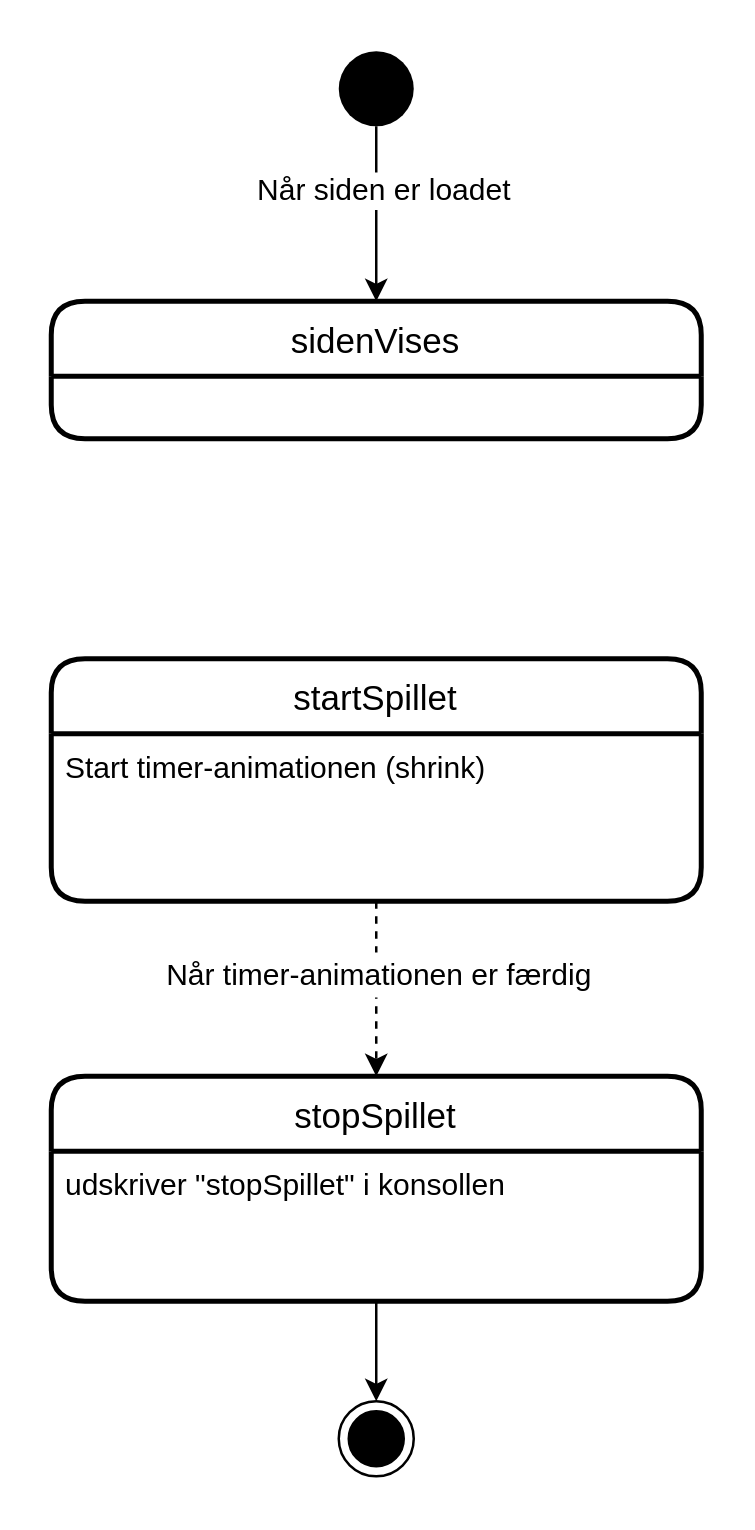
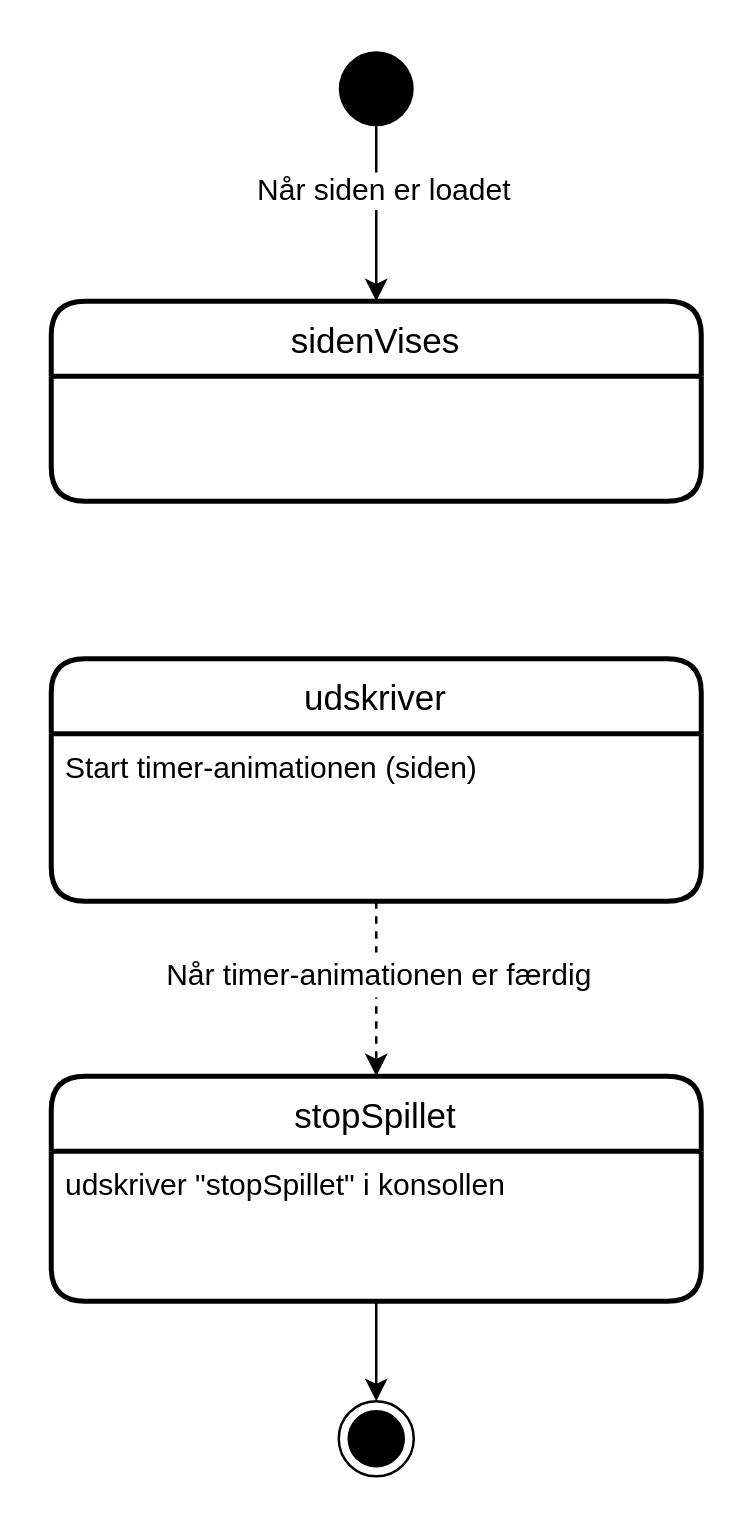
node "sidenVises": size 650x138 -> 650x200
node "startSpillet": label "startSpillet" -> "udskriver"
node "Start timer-animationen (shrink)": label "Start timer-animationen (shrink)" -> "Start timer-animationen (siden)"
